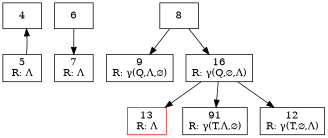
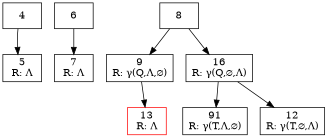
edge "5 R: Λ" -> "4": reversed
edge "16 R: γ(Q,∅,Λ)" -> "13 R: Λ": now "9 R: γ(Q,Λ,∅)" -> "13 R: Λ"
